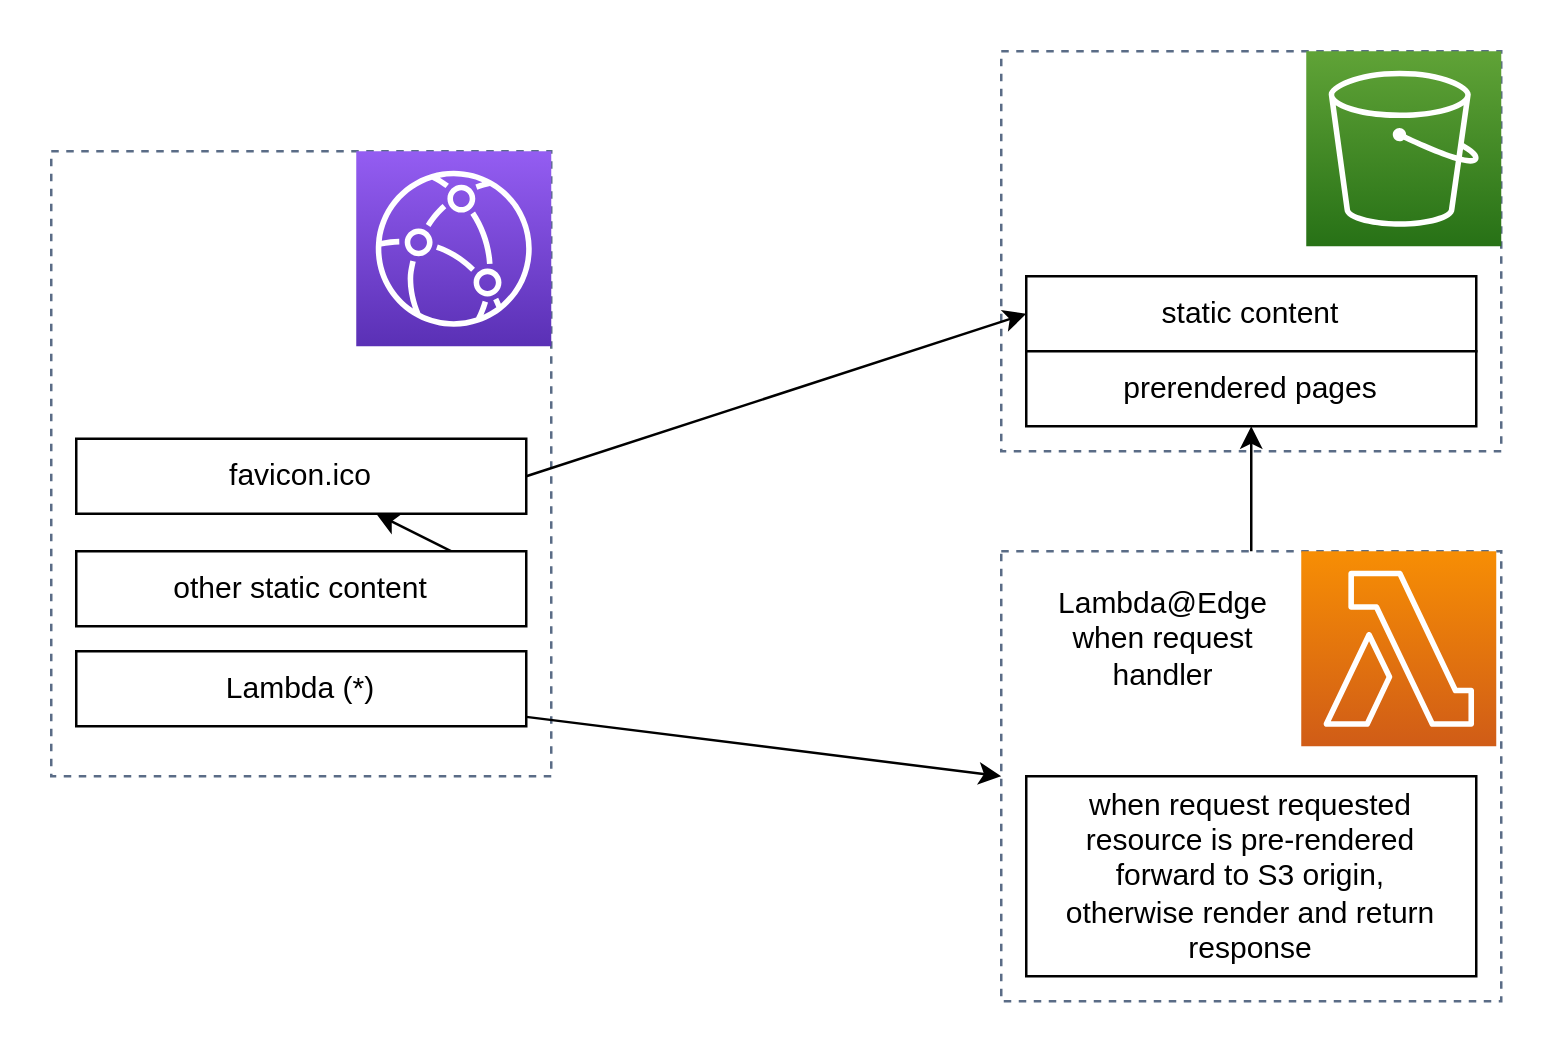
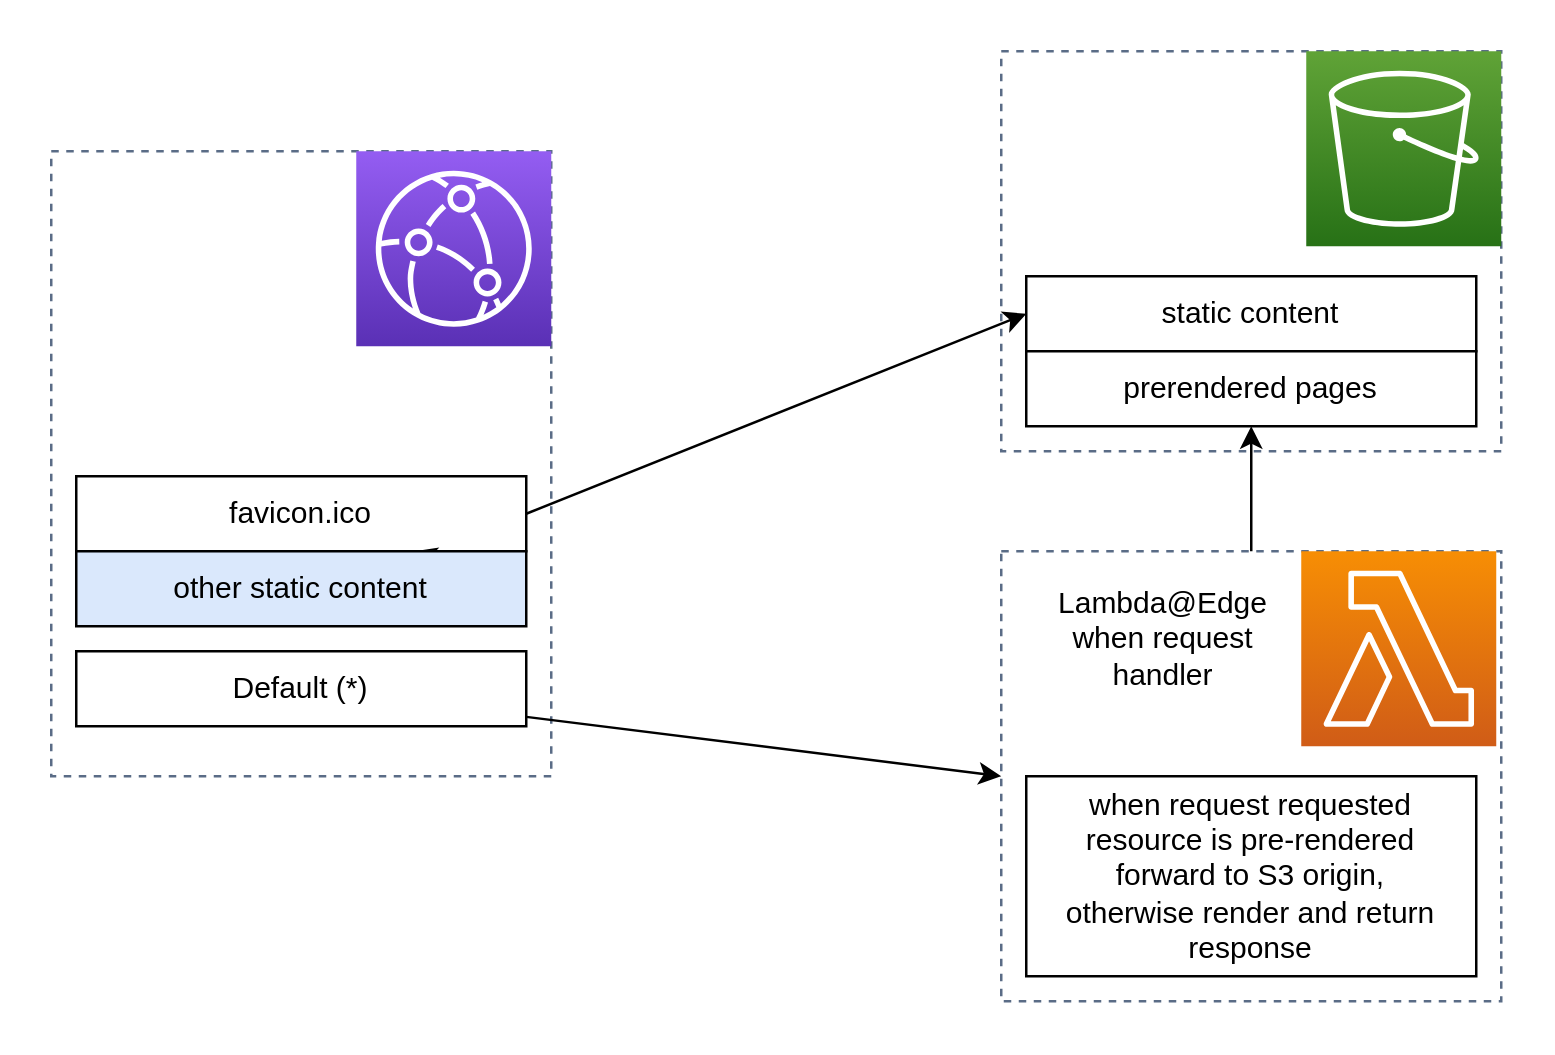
node "favicon.ico": moved (301, 476) -> (301, 514)
node "other static content": fillcolor #ffffff -> #dae8fc
node "Lambda (*)": label "Lambda (*)" -> "Default (*)"
